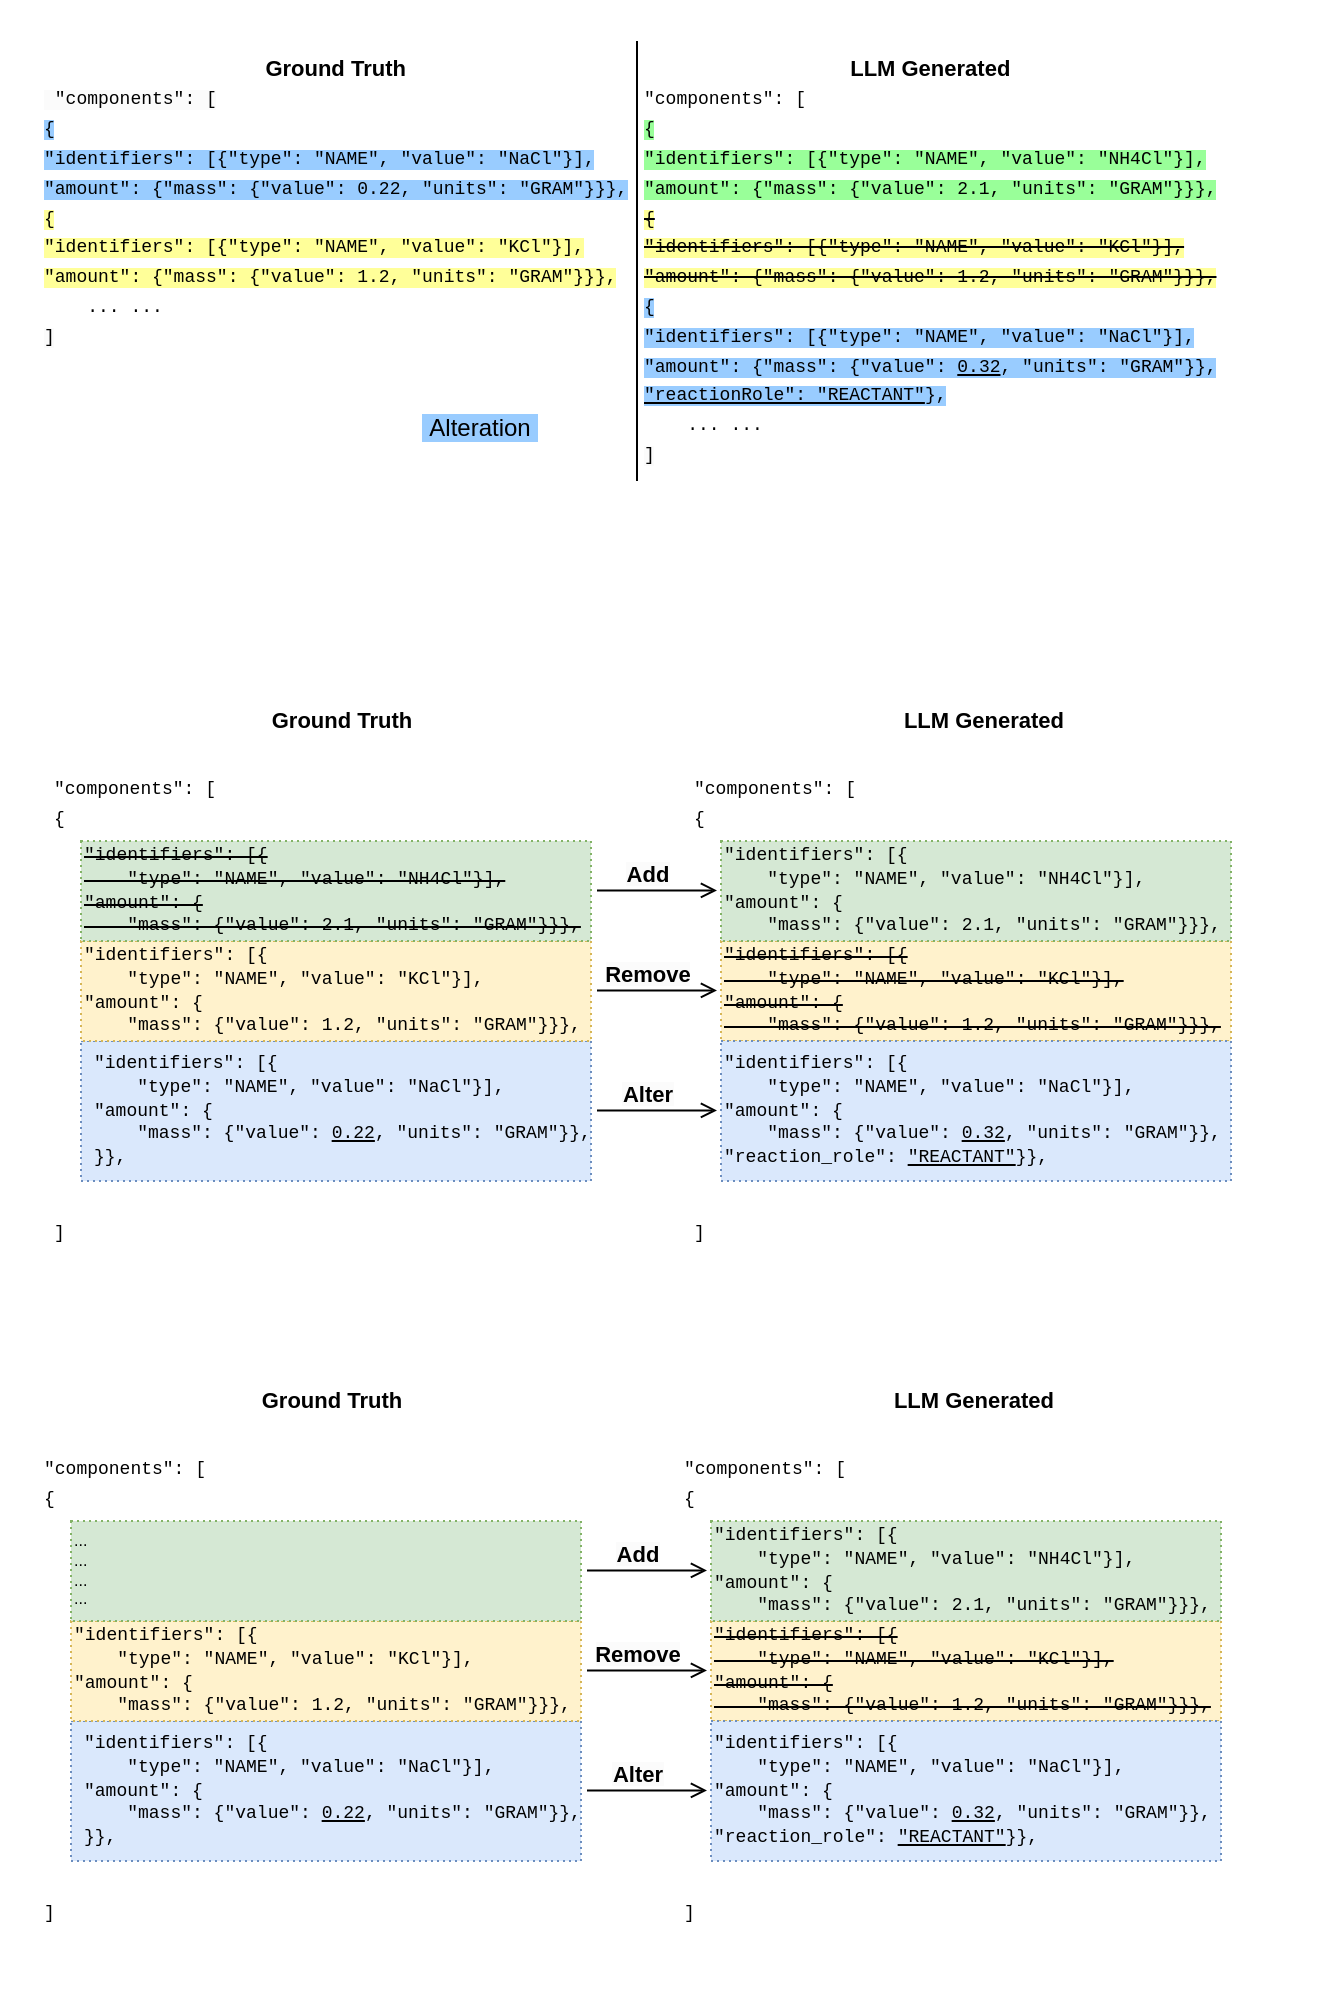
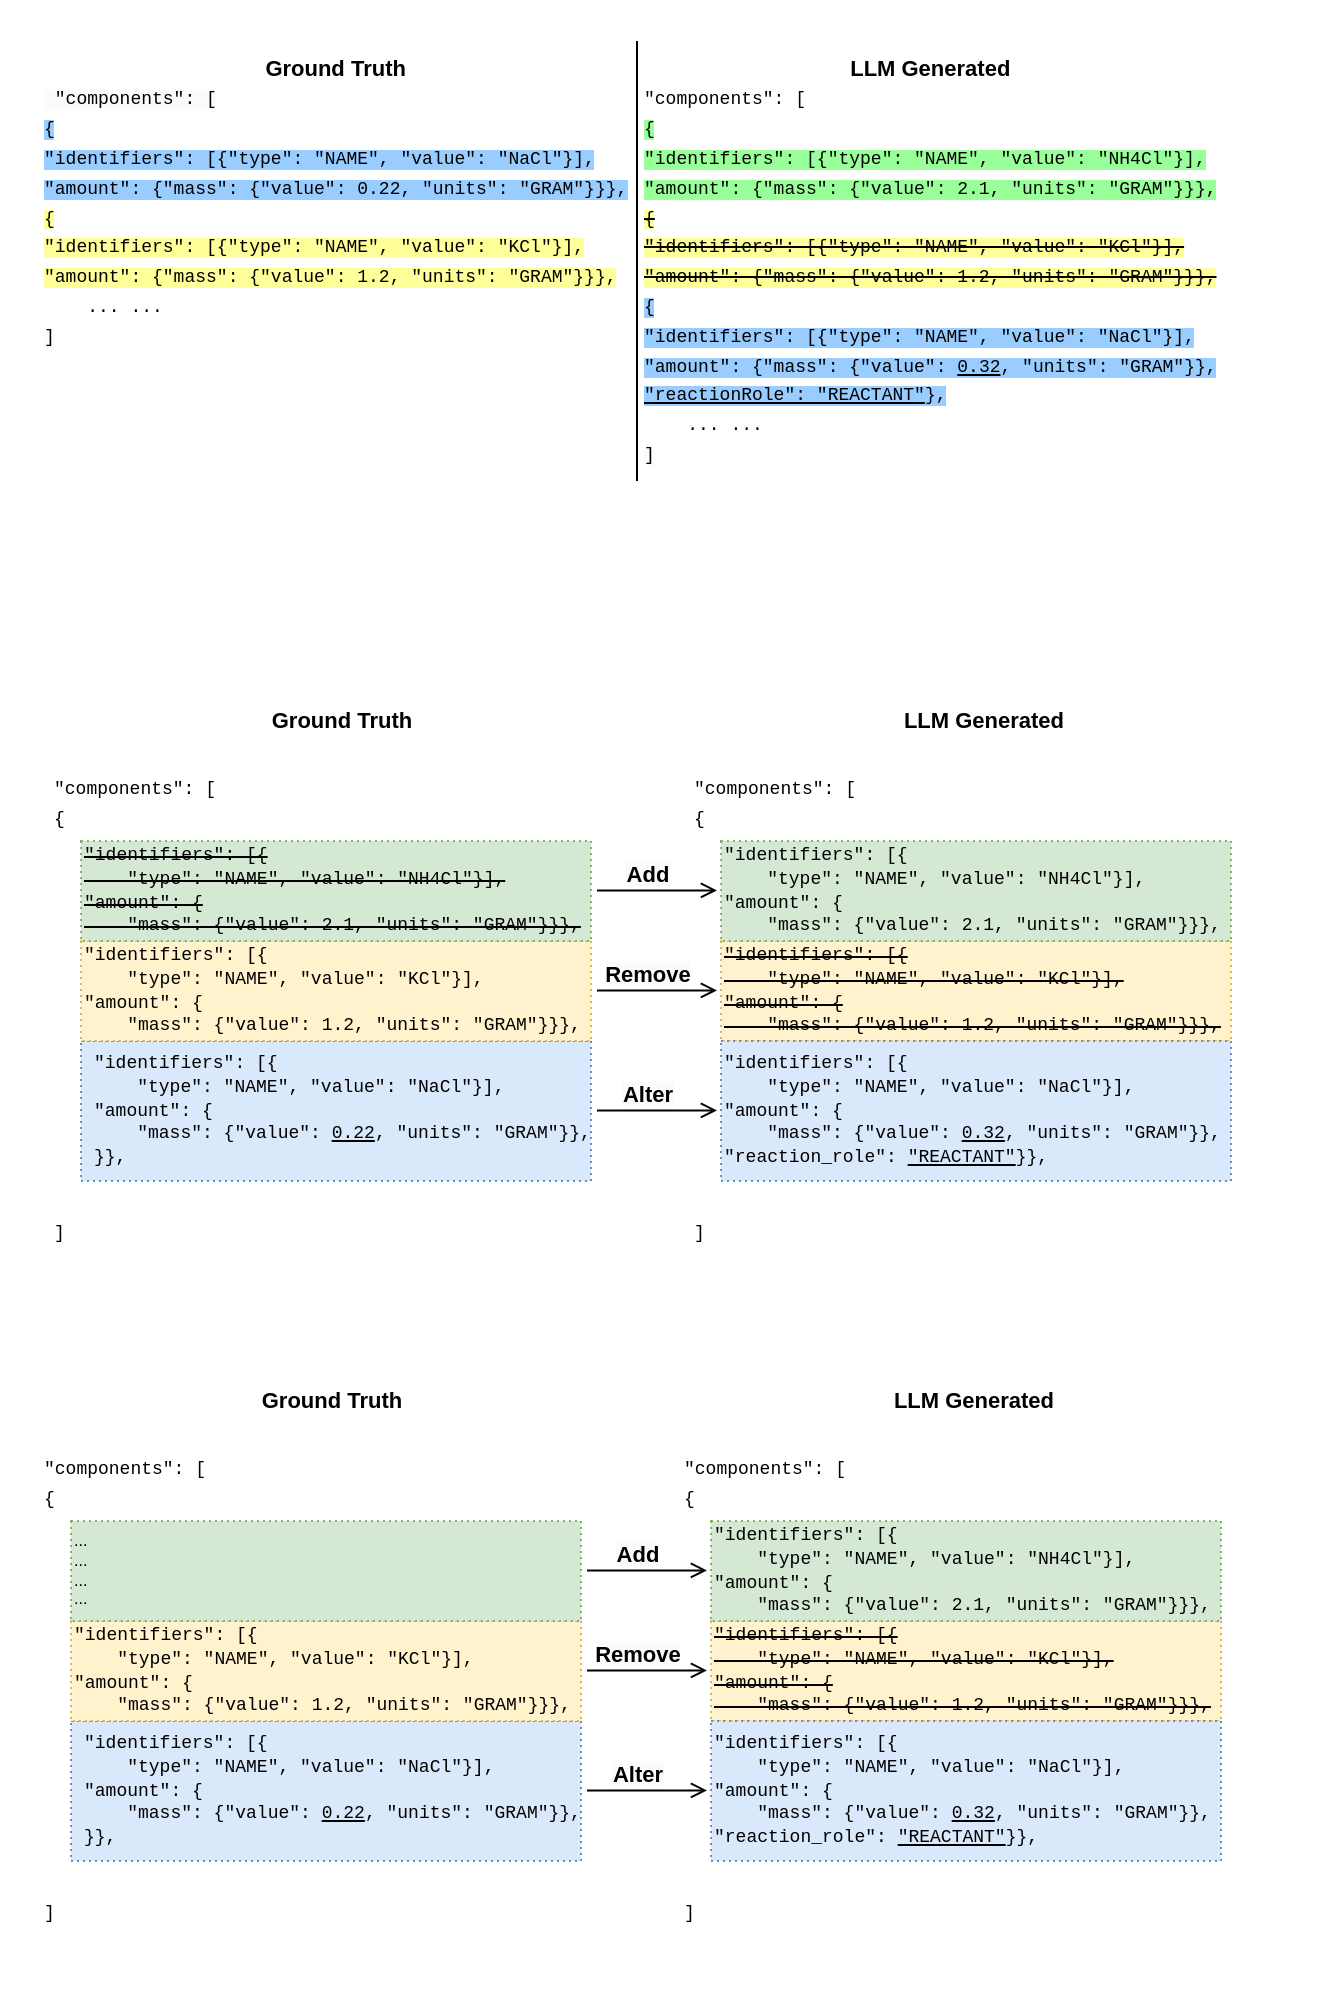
node "Alteration": removed
